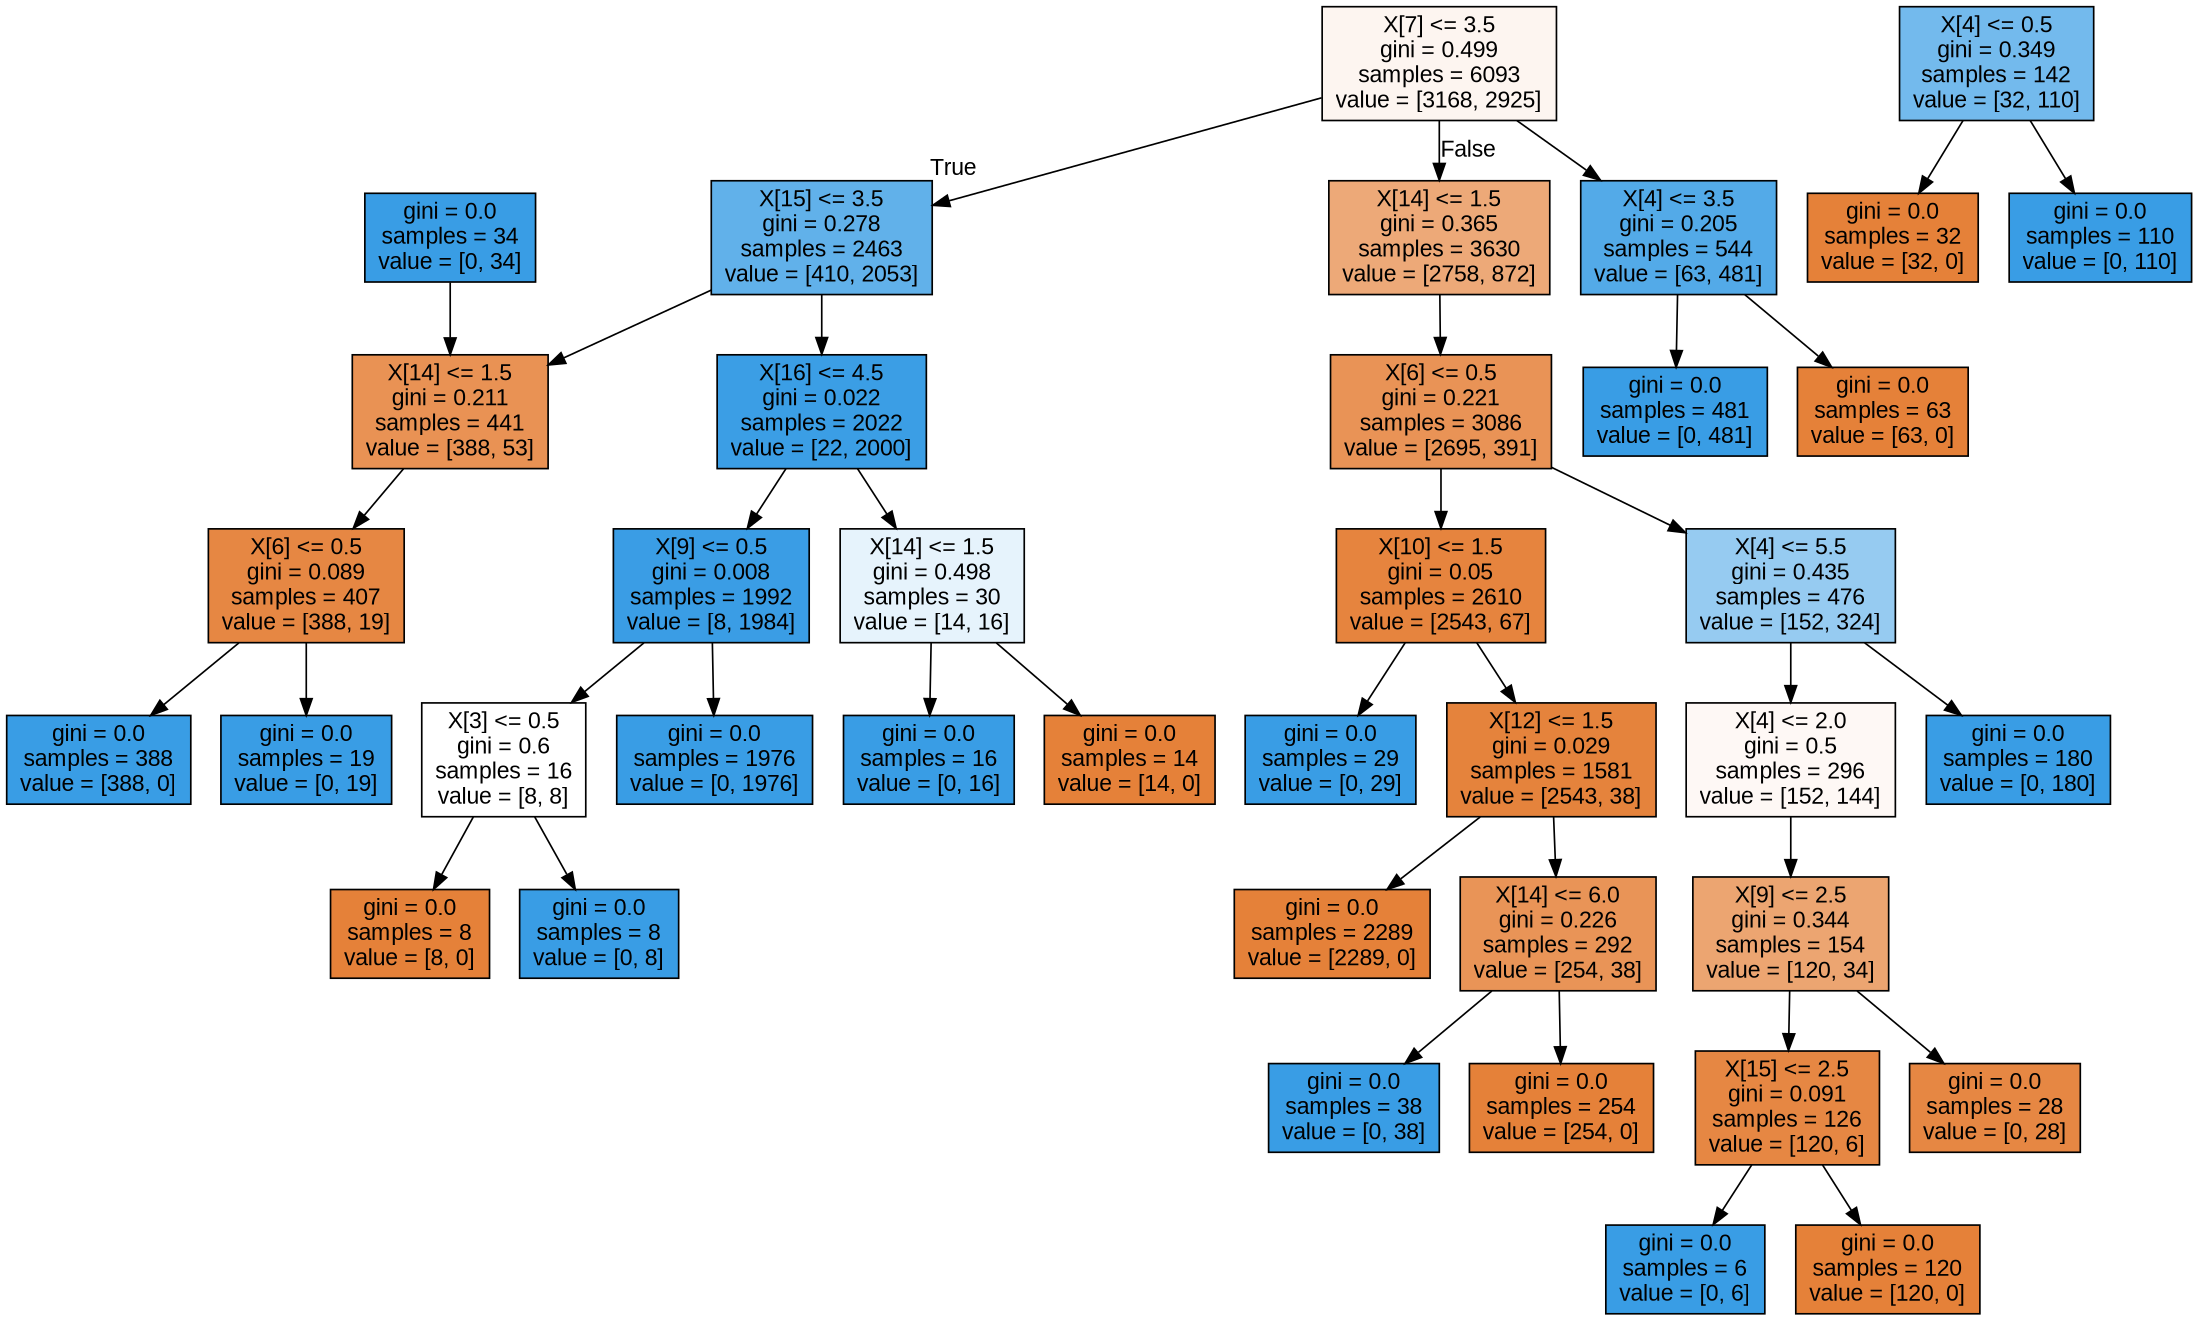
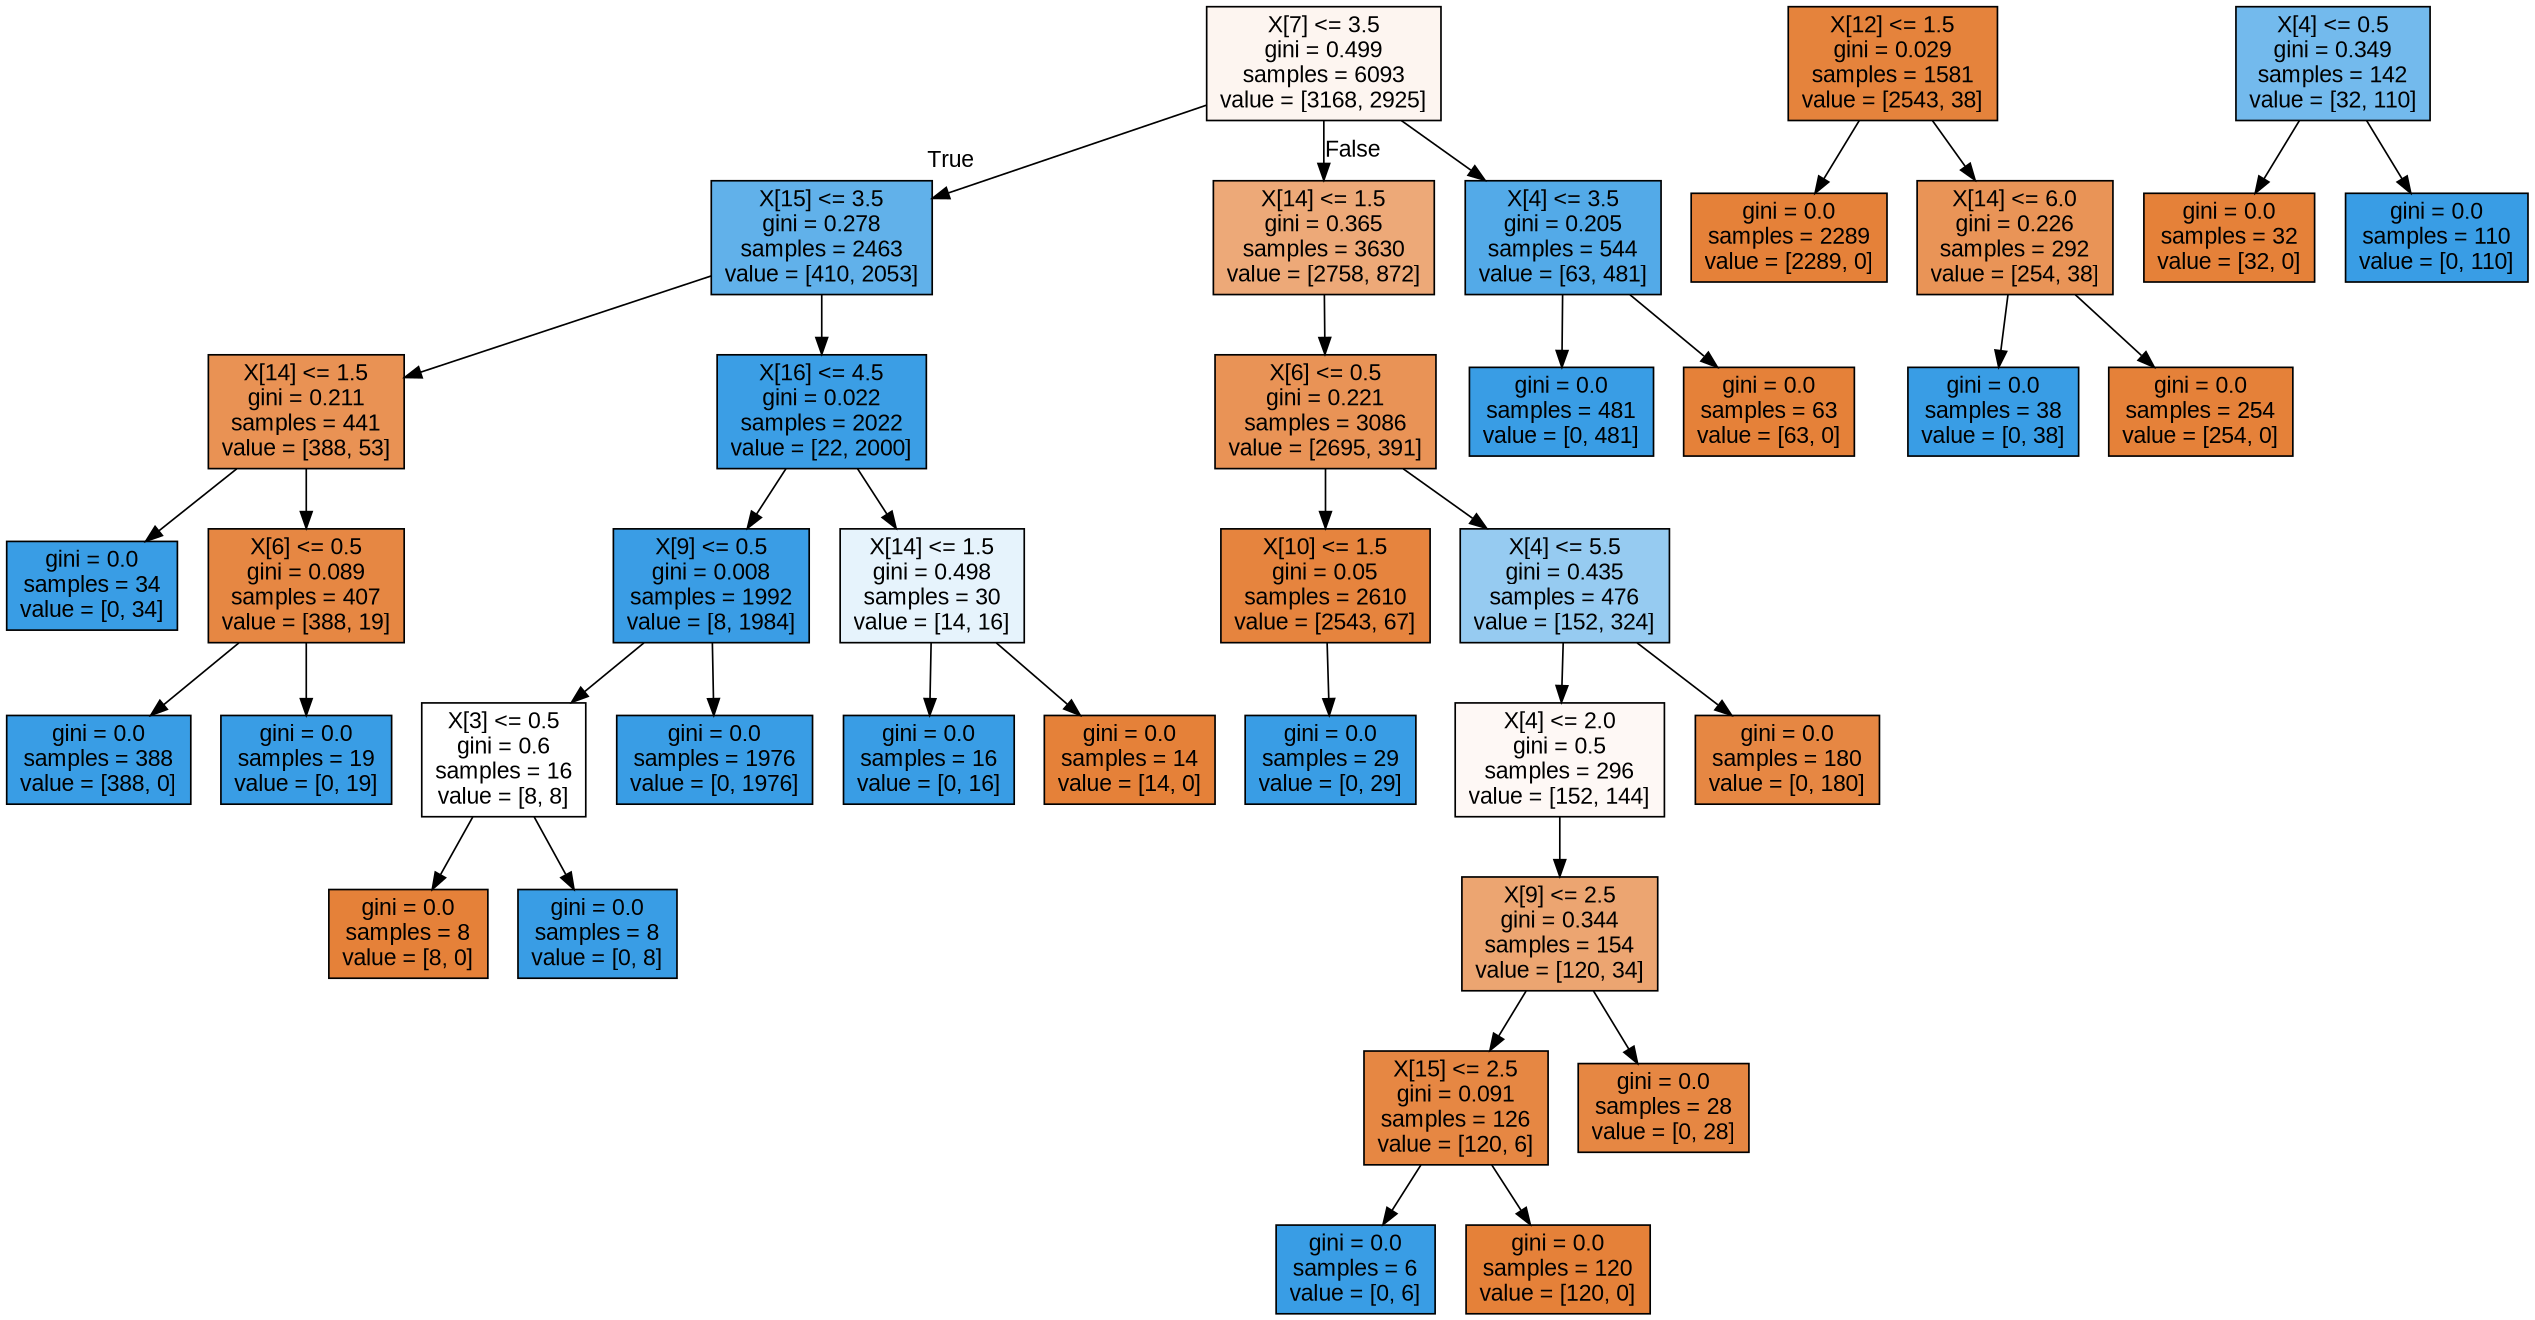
edge "gini = 0.0 samples = 34 value = [0, 34]" -> "X[14] <= 1.5 gini = 0.211 samples = 441 value = [388, 53]": reversed
edge "X[10] <= 1.5 gini = 0.05 samples = 2610 value = [2543, 67]" -> "X[12] <= 1.5 gini = 0.029 samples = 1581 value = [2543, 38]": removed
node "gini = 0.0 samples = 180 value = [0, 180]": fillcolor #399de5 -> #e68743
